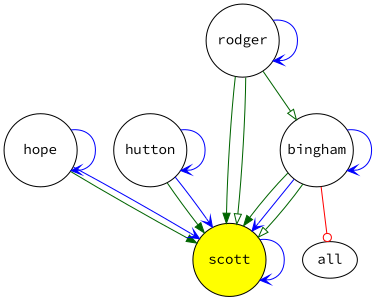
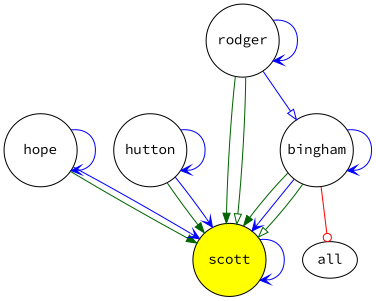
edge "rodger" -> "bingham": color darkgreen -> blue
